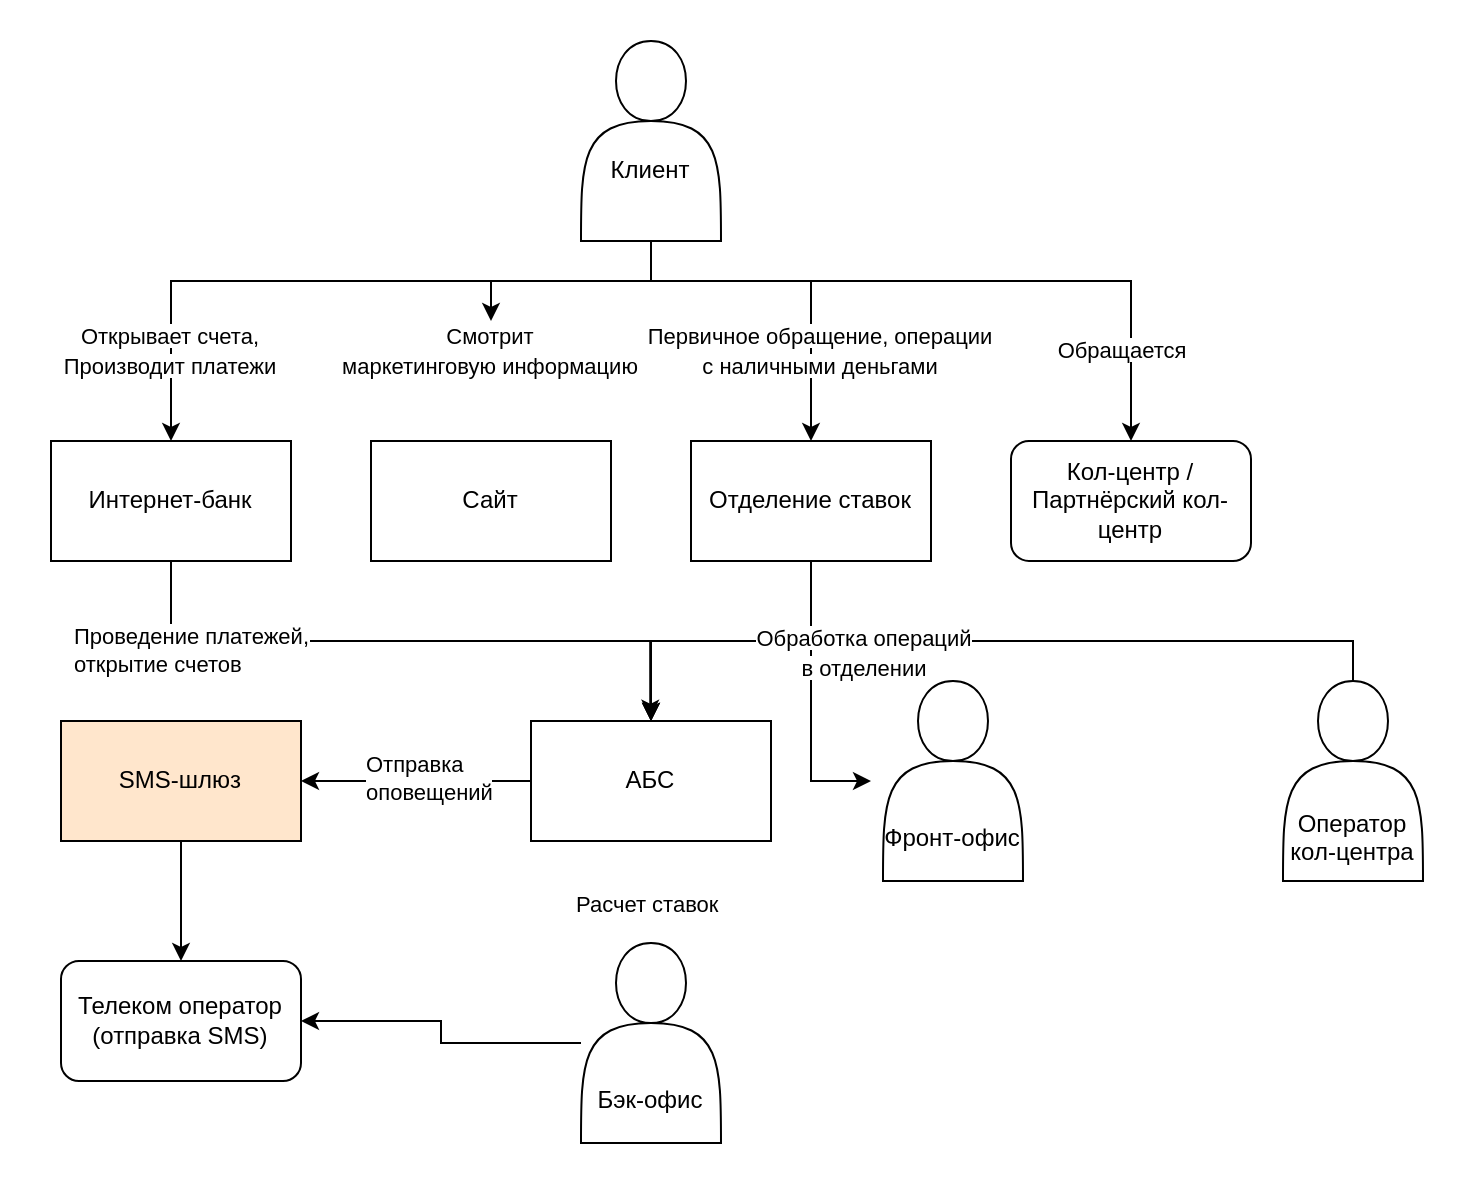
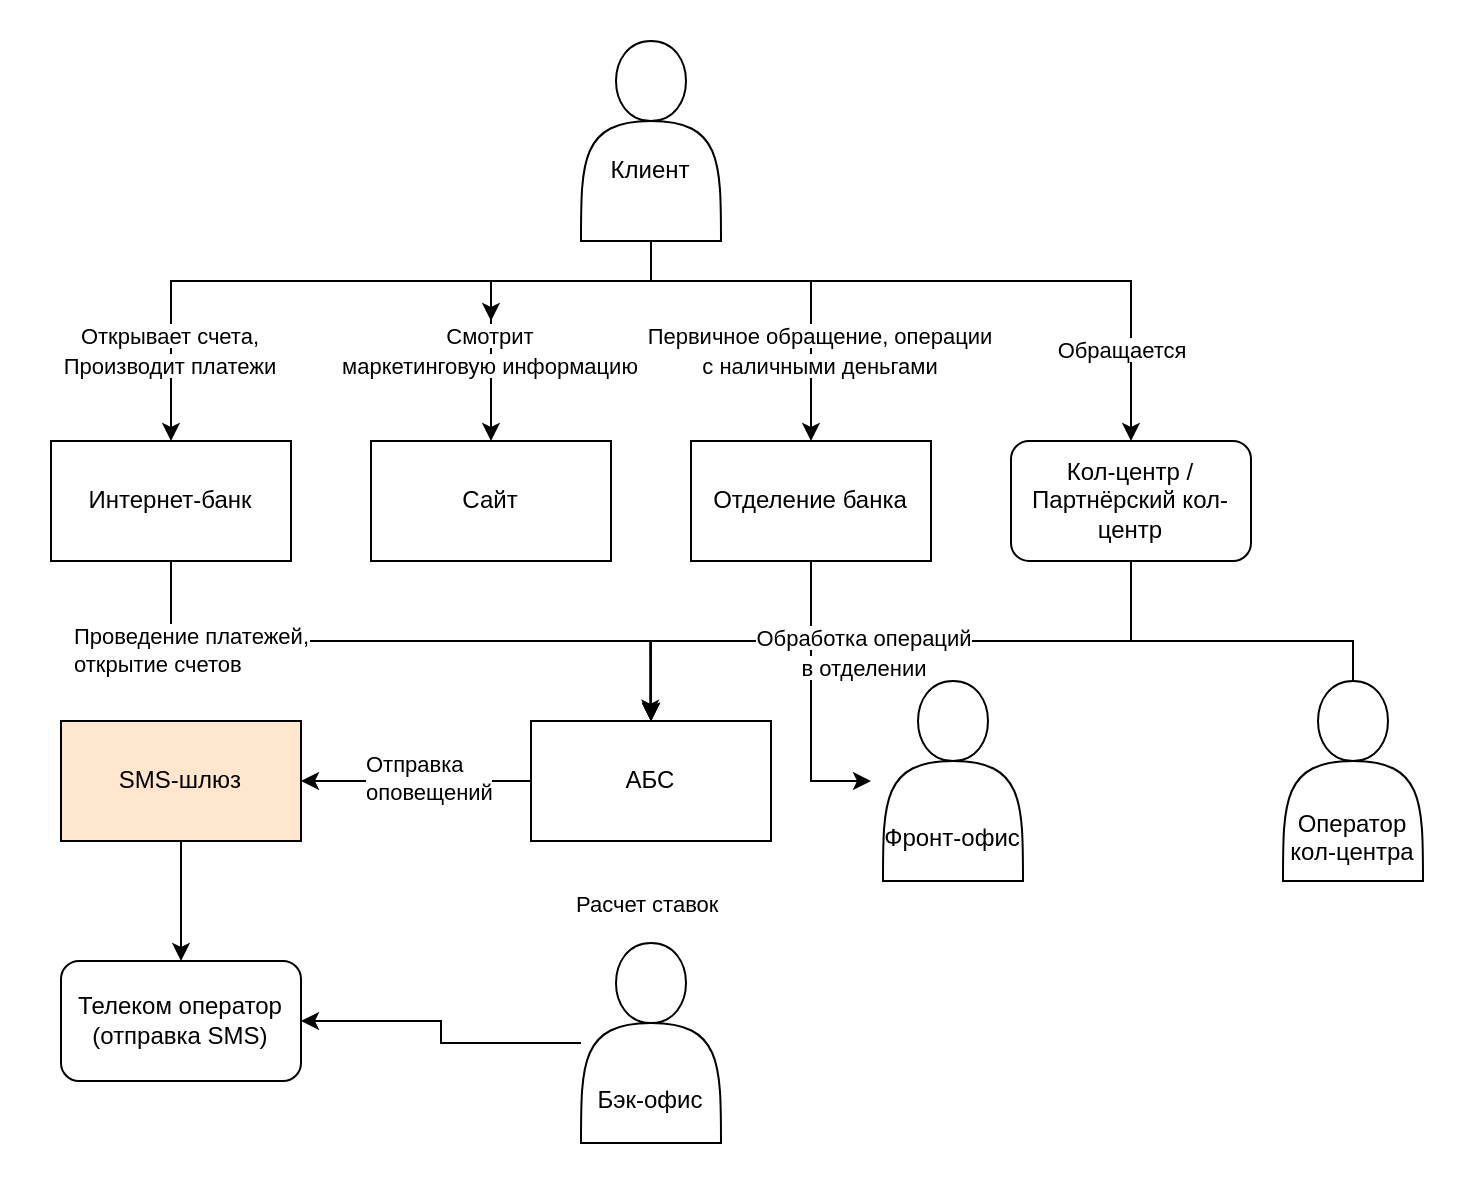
edge "Смотритмаркетинговую информацию" -> "Сайт": added
node "Отделение ставок": label "Отделение ставок" -> "Отделение банка"
edge "Кол-центр / Партнёрский кол-центр" -> "АБС": added
